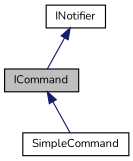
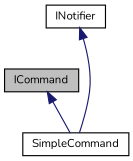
edge "ICommand" -> "INotifier": now "SimpleCommand" -> "INotifier"
